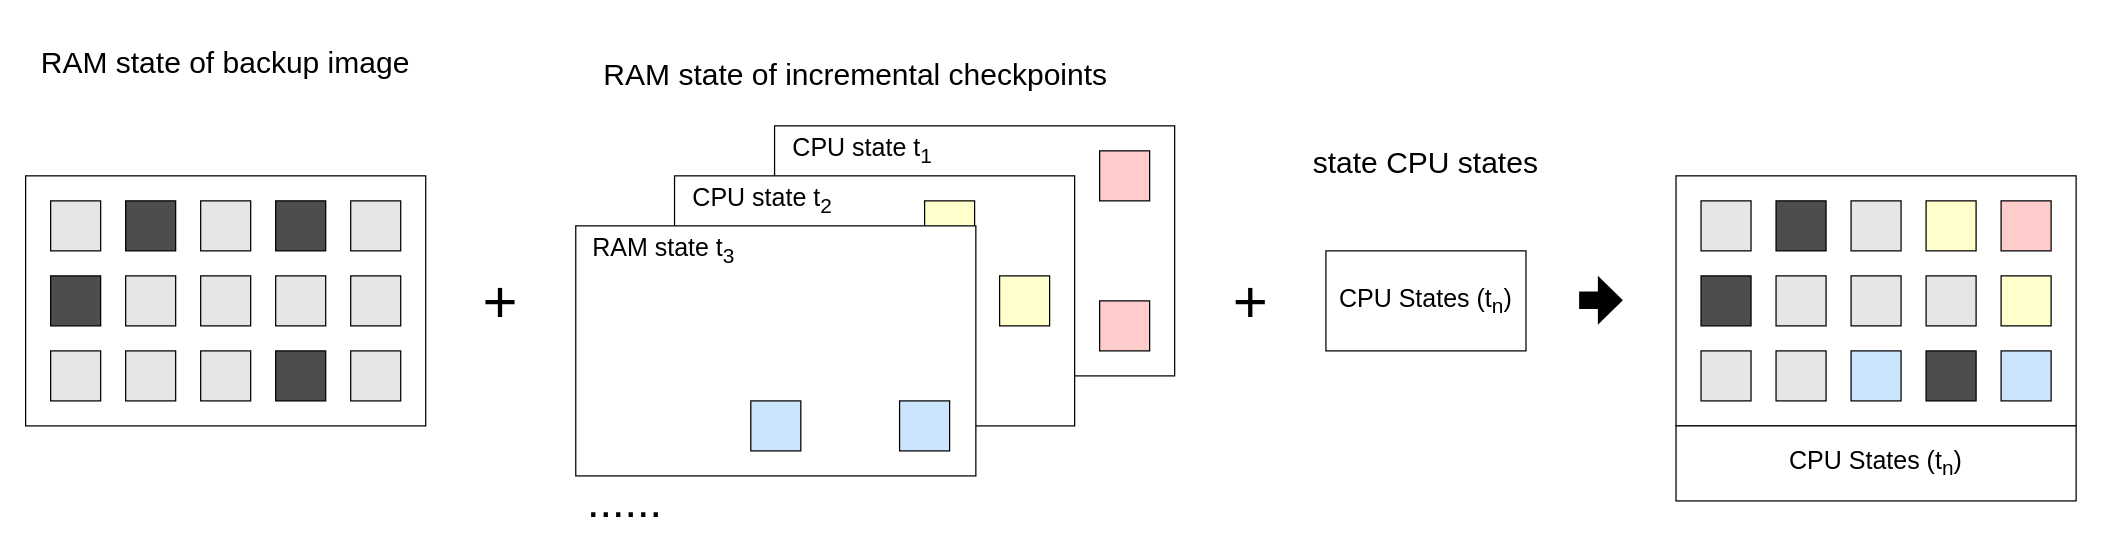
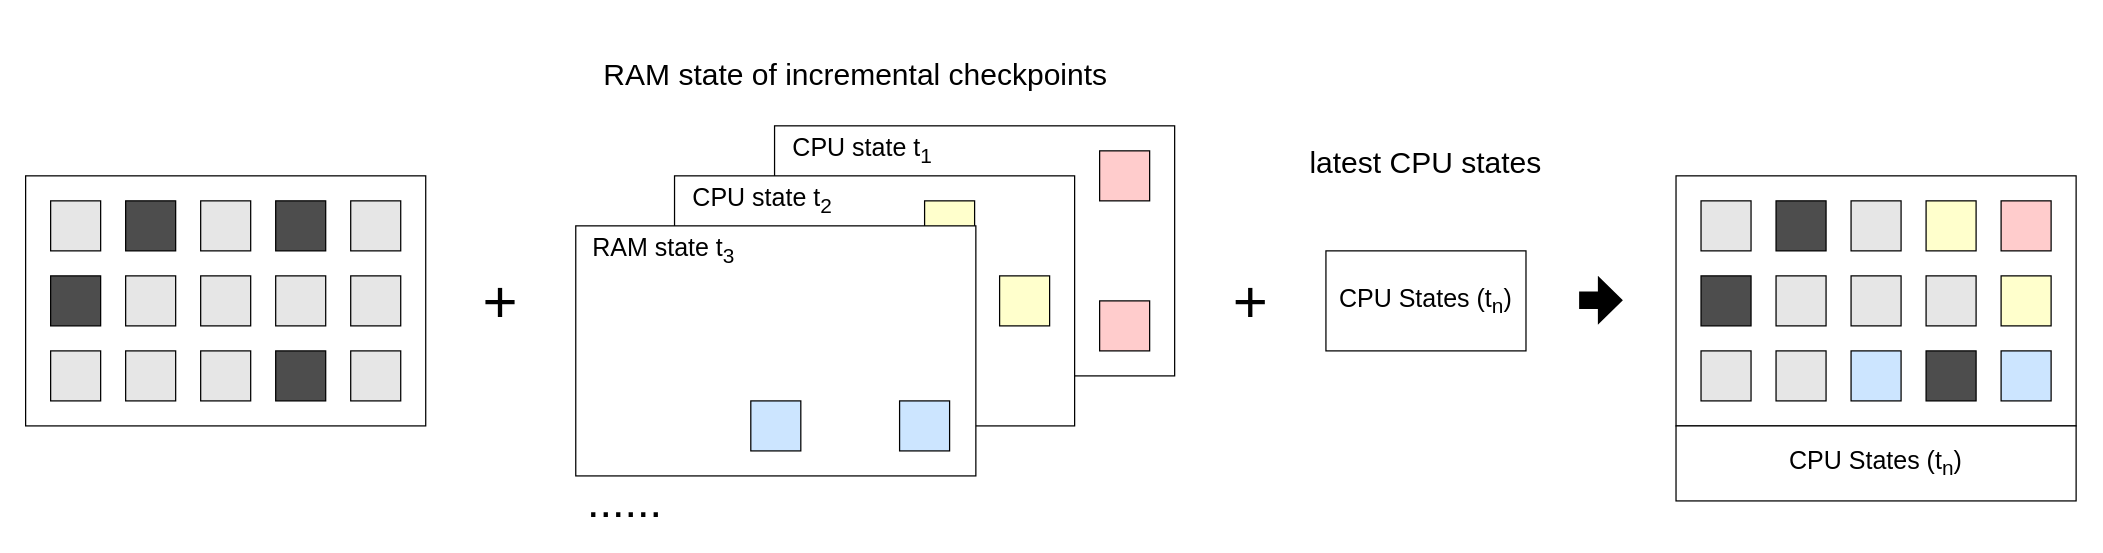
node "RAM state of backup image": removed
node "state CPU states": label "state CPU states" -> "latest CPU states"
